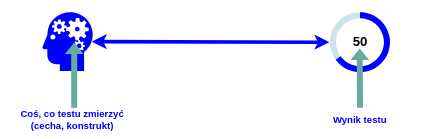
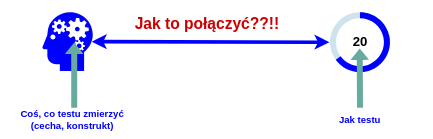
node "Jak to połączyć??!!": added
node "50": label "50" -> "20"
node "Wynik testu": label "Wynik testu" -> "Jak testu"
